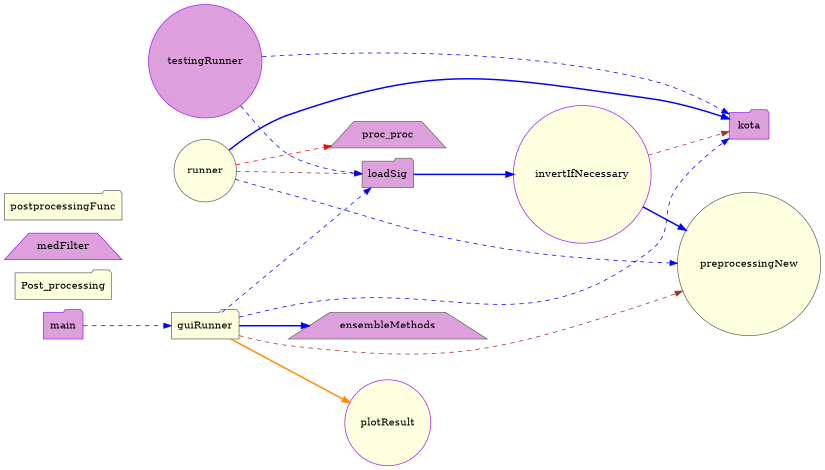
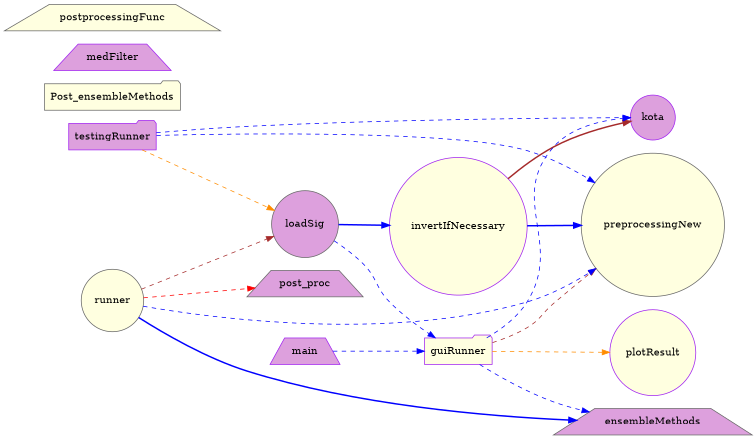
node "testingRunner": shape circle -> folder
edge "runner" -> "kota": now "runner" -> "ensembleMethods"
node "kota": shape folder -> circle
node "proc_proc": label "proc_proc" -> "post_proc"
edge "testingRunner" -> "preprocessingNew": added
edge "invertIfNecessary" -> "kota": style dashed -> bold
edge "testingRunner" -> "loadSig": color blue -> darkorange
node "loadSig": shape folder -> circle
node "postprocessingFunc": shape folder -> trapezium
edge "guiRunner" -> "loadSig": reversed
node "Post_processing": label "Post_processing" -> "Post_ensembleMethods"
node "main": shape folder -> trapezium
node "guiRunner": color gray40 -> purple
edge "guiRunner" -> "ensembleMethods": style bold -> dashed
edge "guiRunner" -> "plotResult": style bold -> dashed
